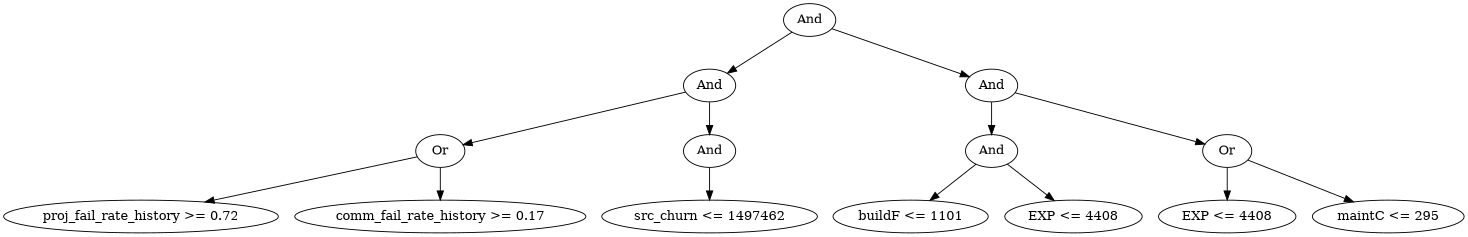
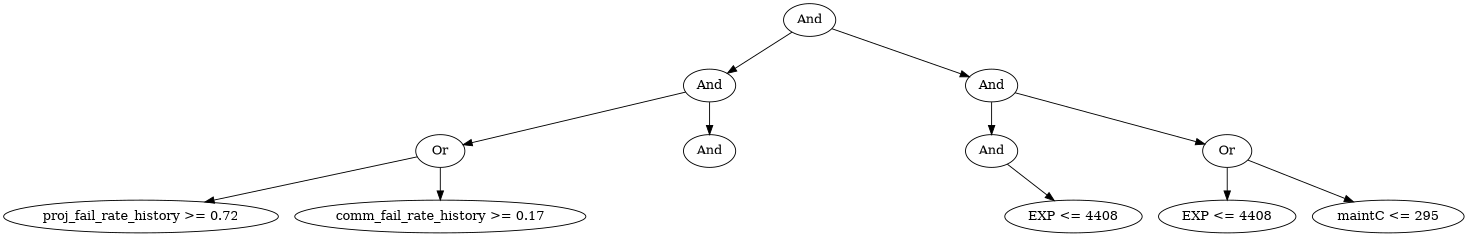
node "src_churn <= 1497462": removed
node "buildF <= 1101": removed
